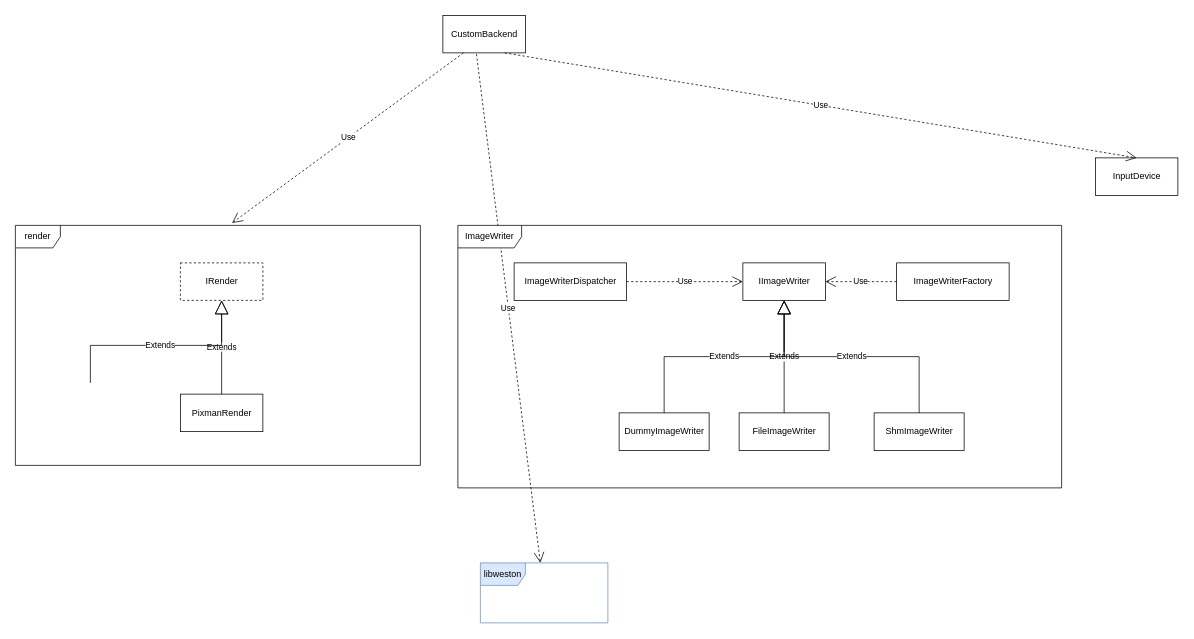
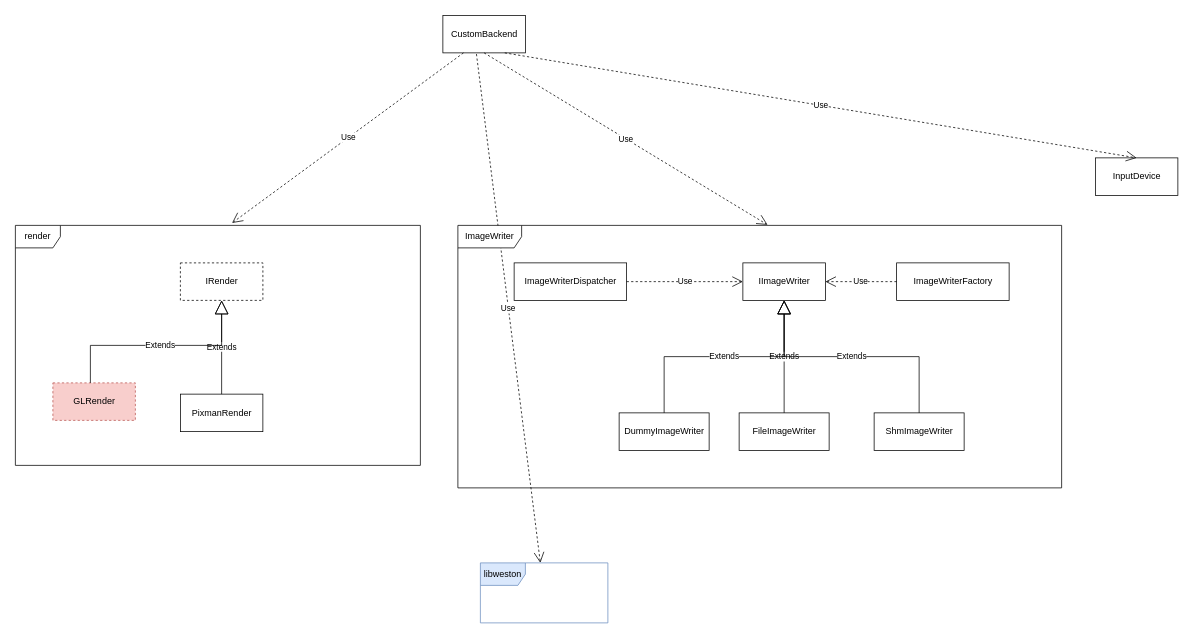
edge "CustomBackend" -> "ImageWriter": added, label "Use"
node "GLRender": added
